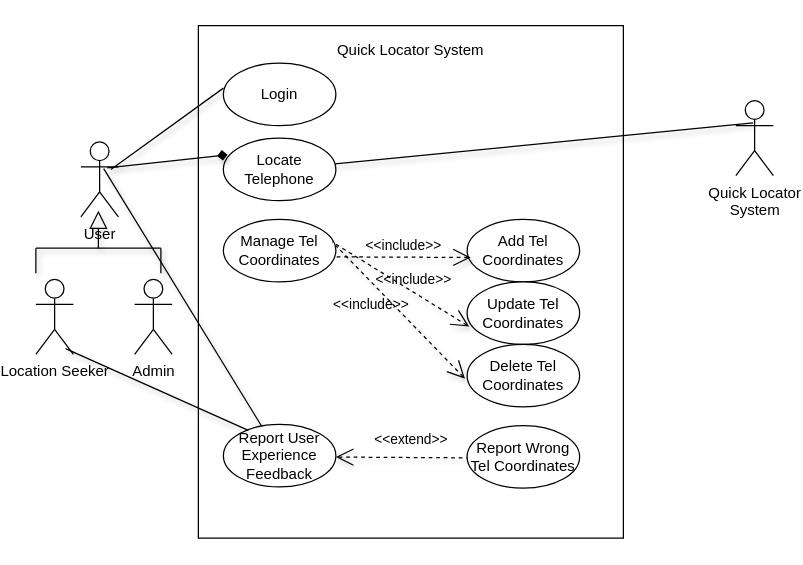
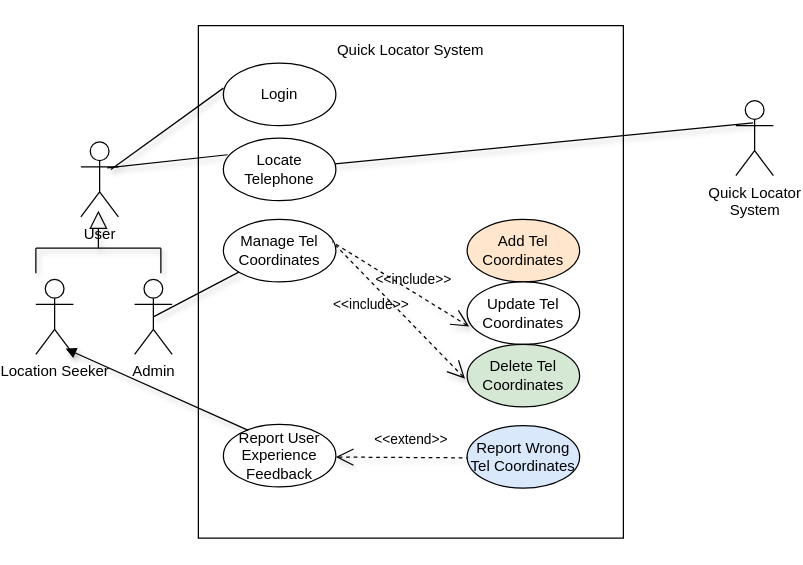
edge "User" -> "Locate Telephone": arrowhead diamond -> none
node "Add Tel Coordinates": fillcolor #ffffff -> #ffe6cc
edge "Manage Tel Coordinates" -> "Add Tel Coordinates": removed, label "<<include>>"
edge "Manage Tel Coordinates" -- "Admin": added
edge "User" -- "Report User Experience Feedback": removed
edge "Location Seeker" -- "Report User Experience Feedback": arrowhead none -> block
node "Delete Tel Coordinates": fillcolor #ffffff -> #d5e8d4
node "Report Wrong Tel Coordinates": fillcolor #ffffff -> #dae8fc
